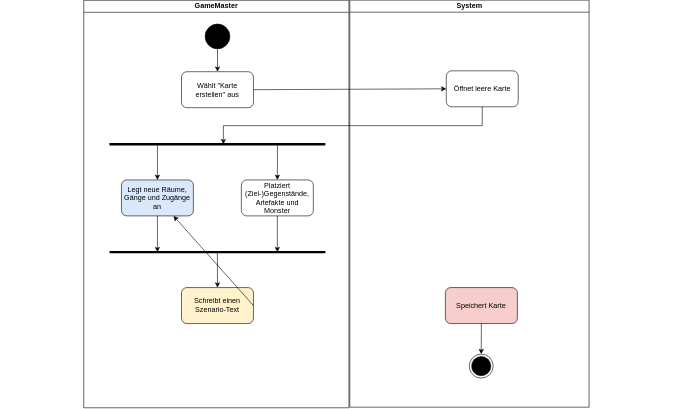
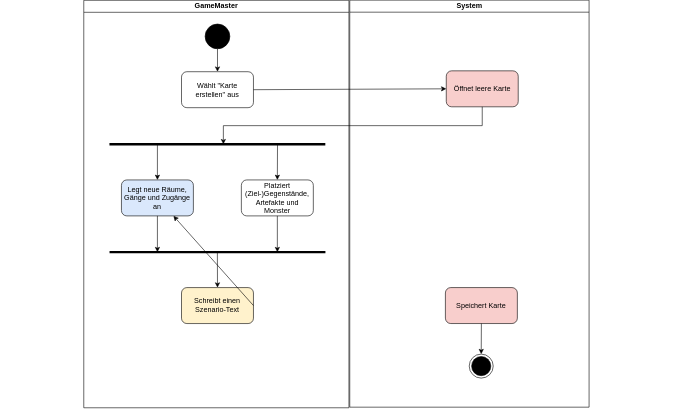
node "Öffnet leere Karte": fillcolor #ffffff -> #f8cecc
